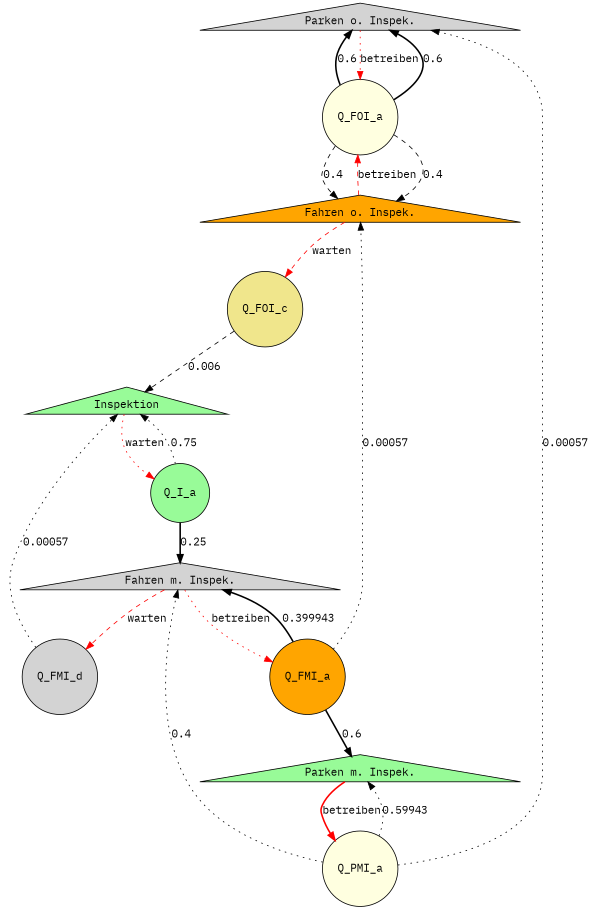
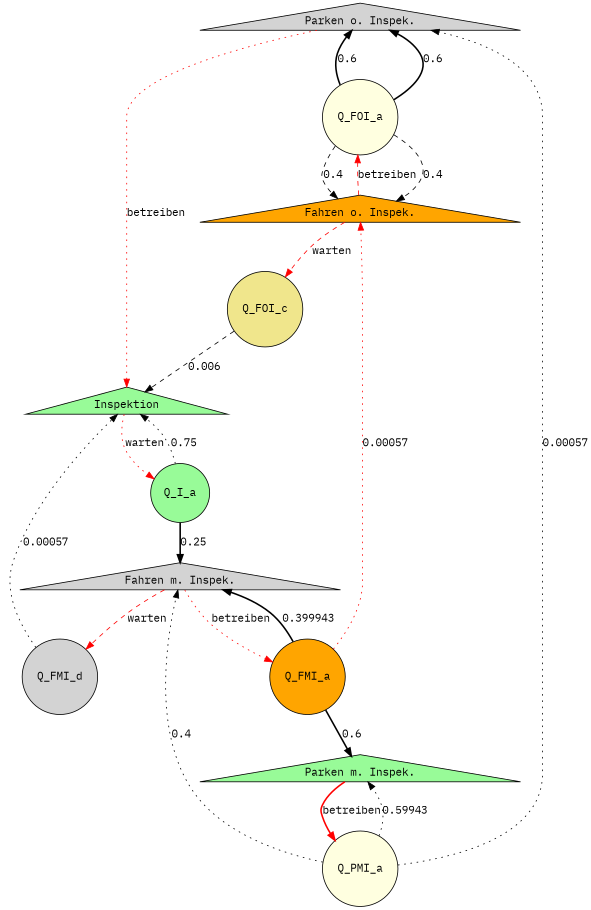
edge "Parken o. Inspek." -> "Q_FOI_a": now "Parken o. Inspek." -> "Inspektion"
edge "Q_FMI_a" -> "Fahren o. Inspek.": color black -> red
